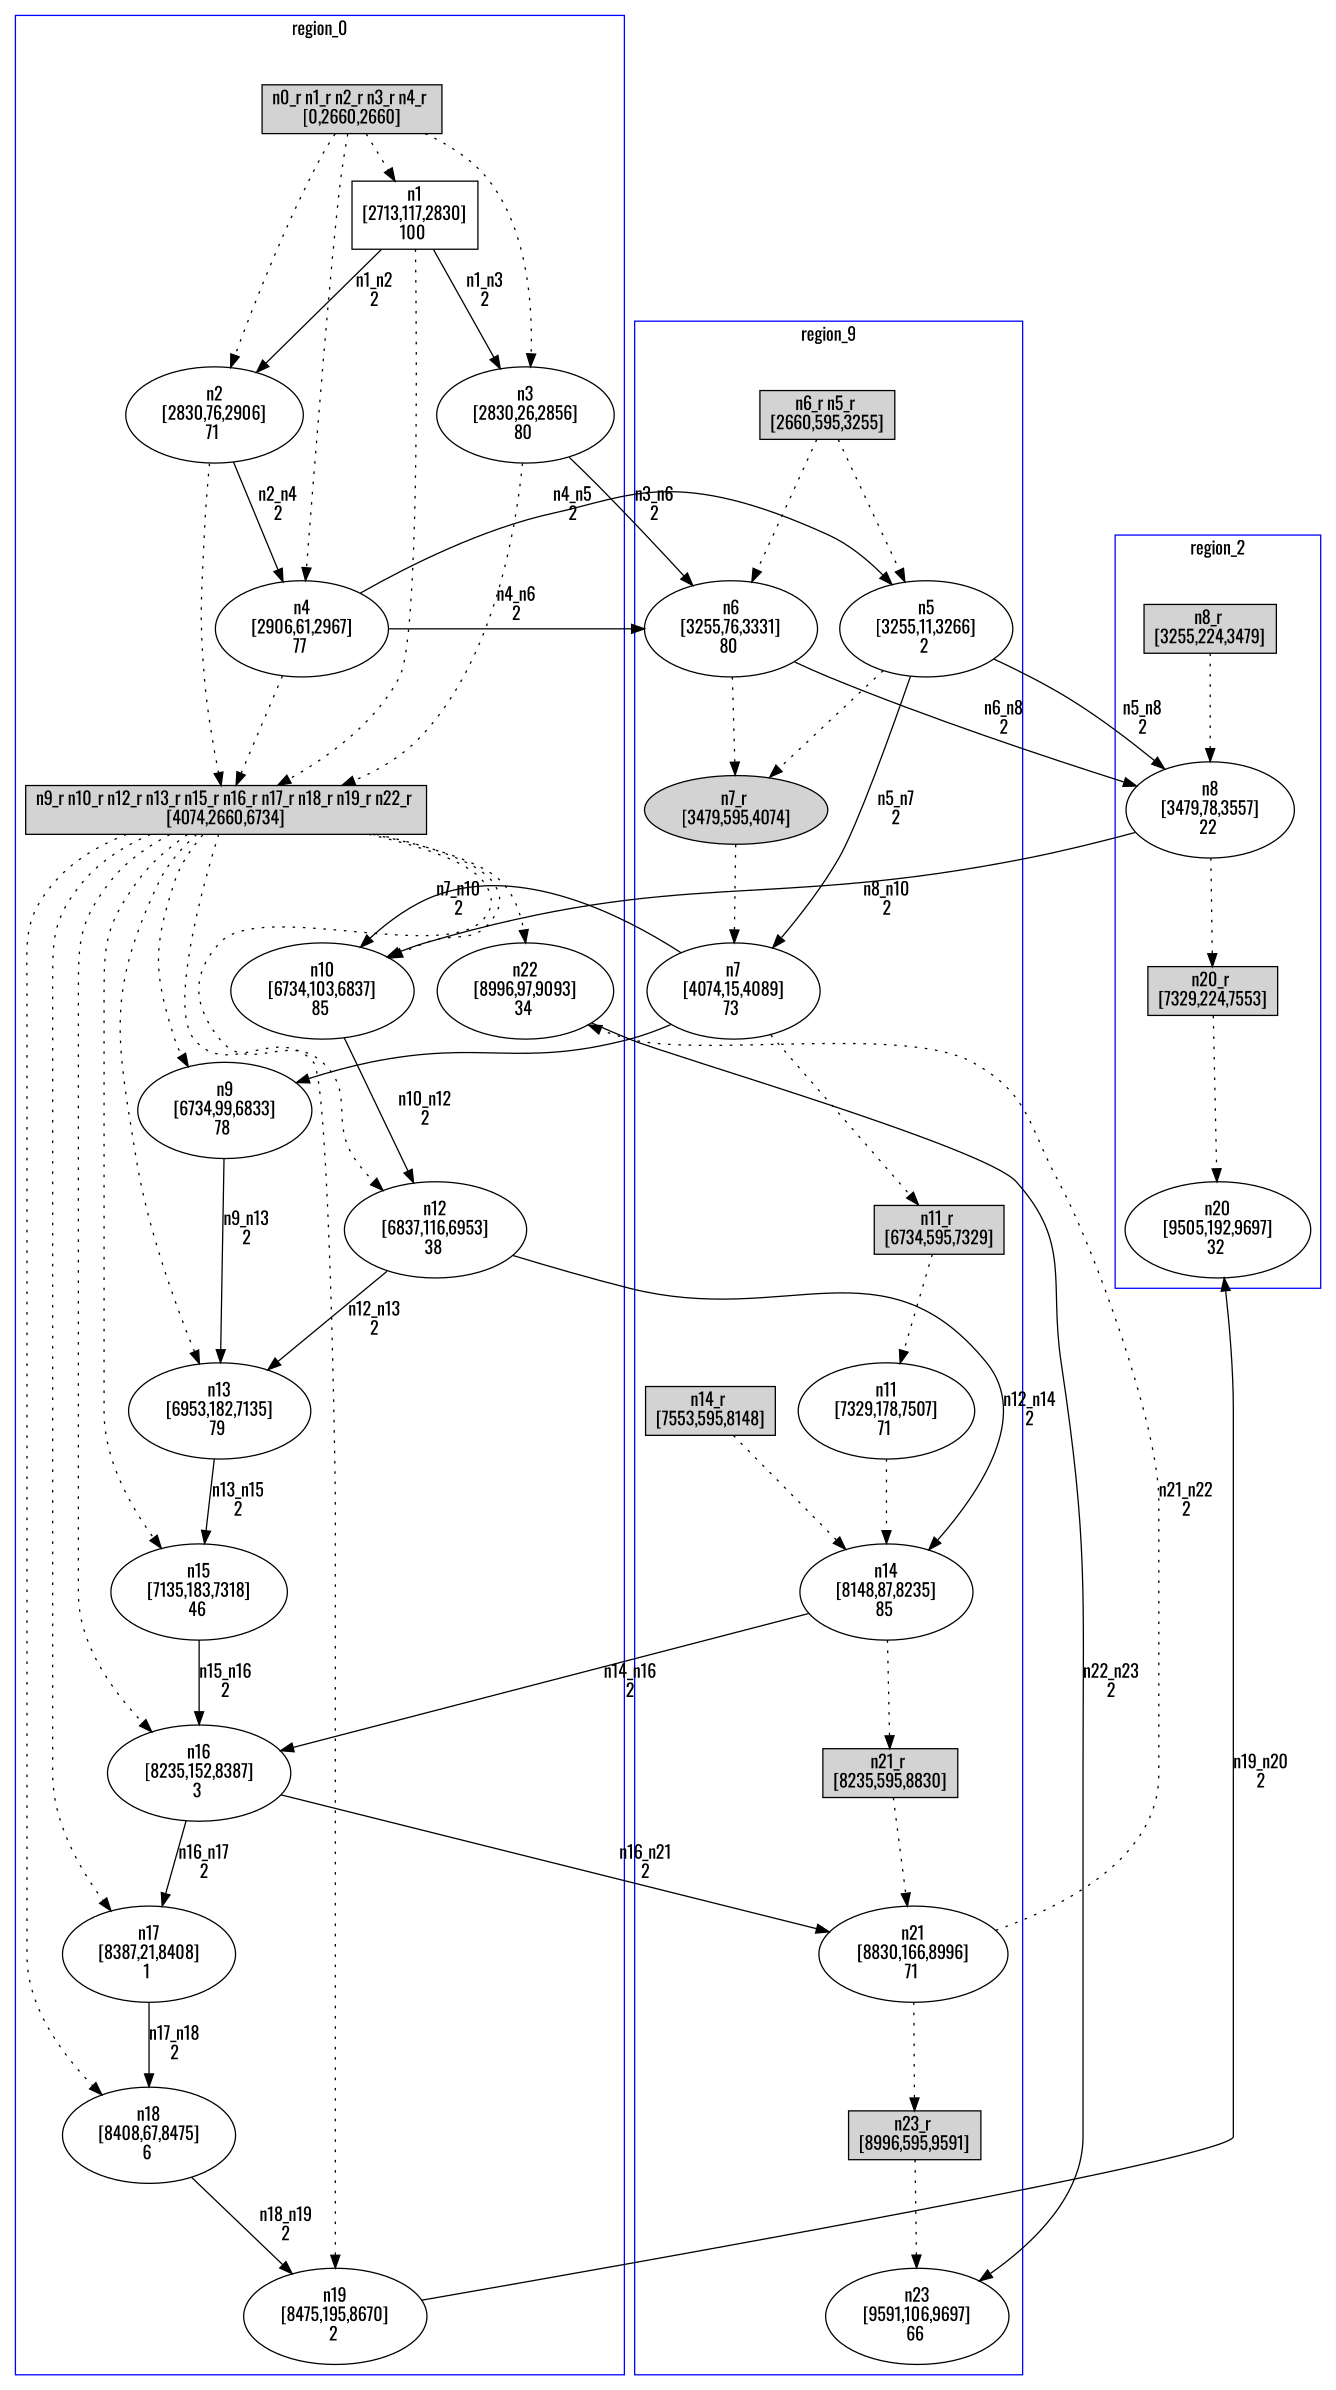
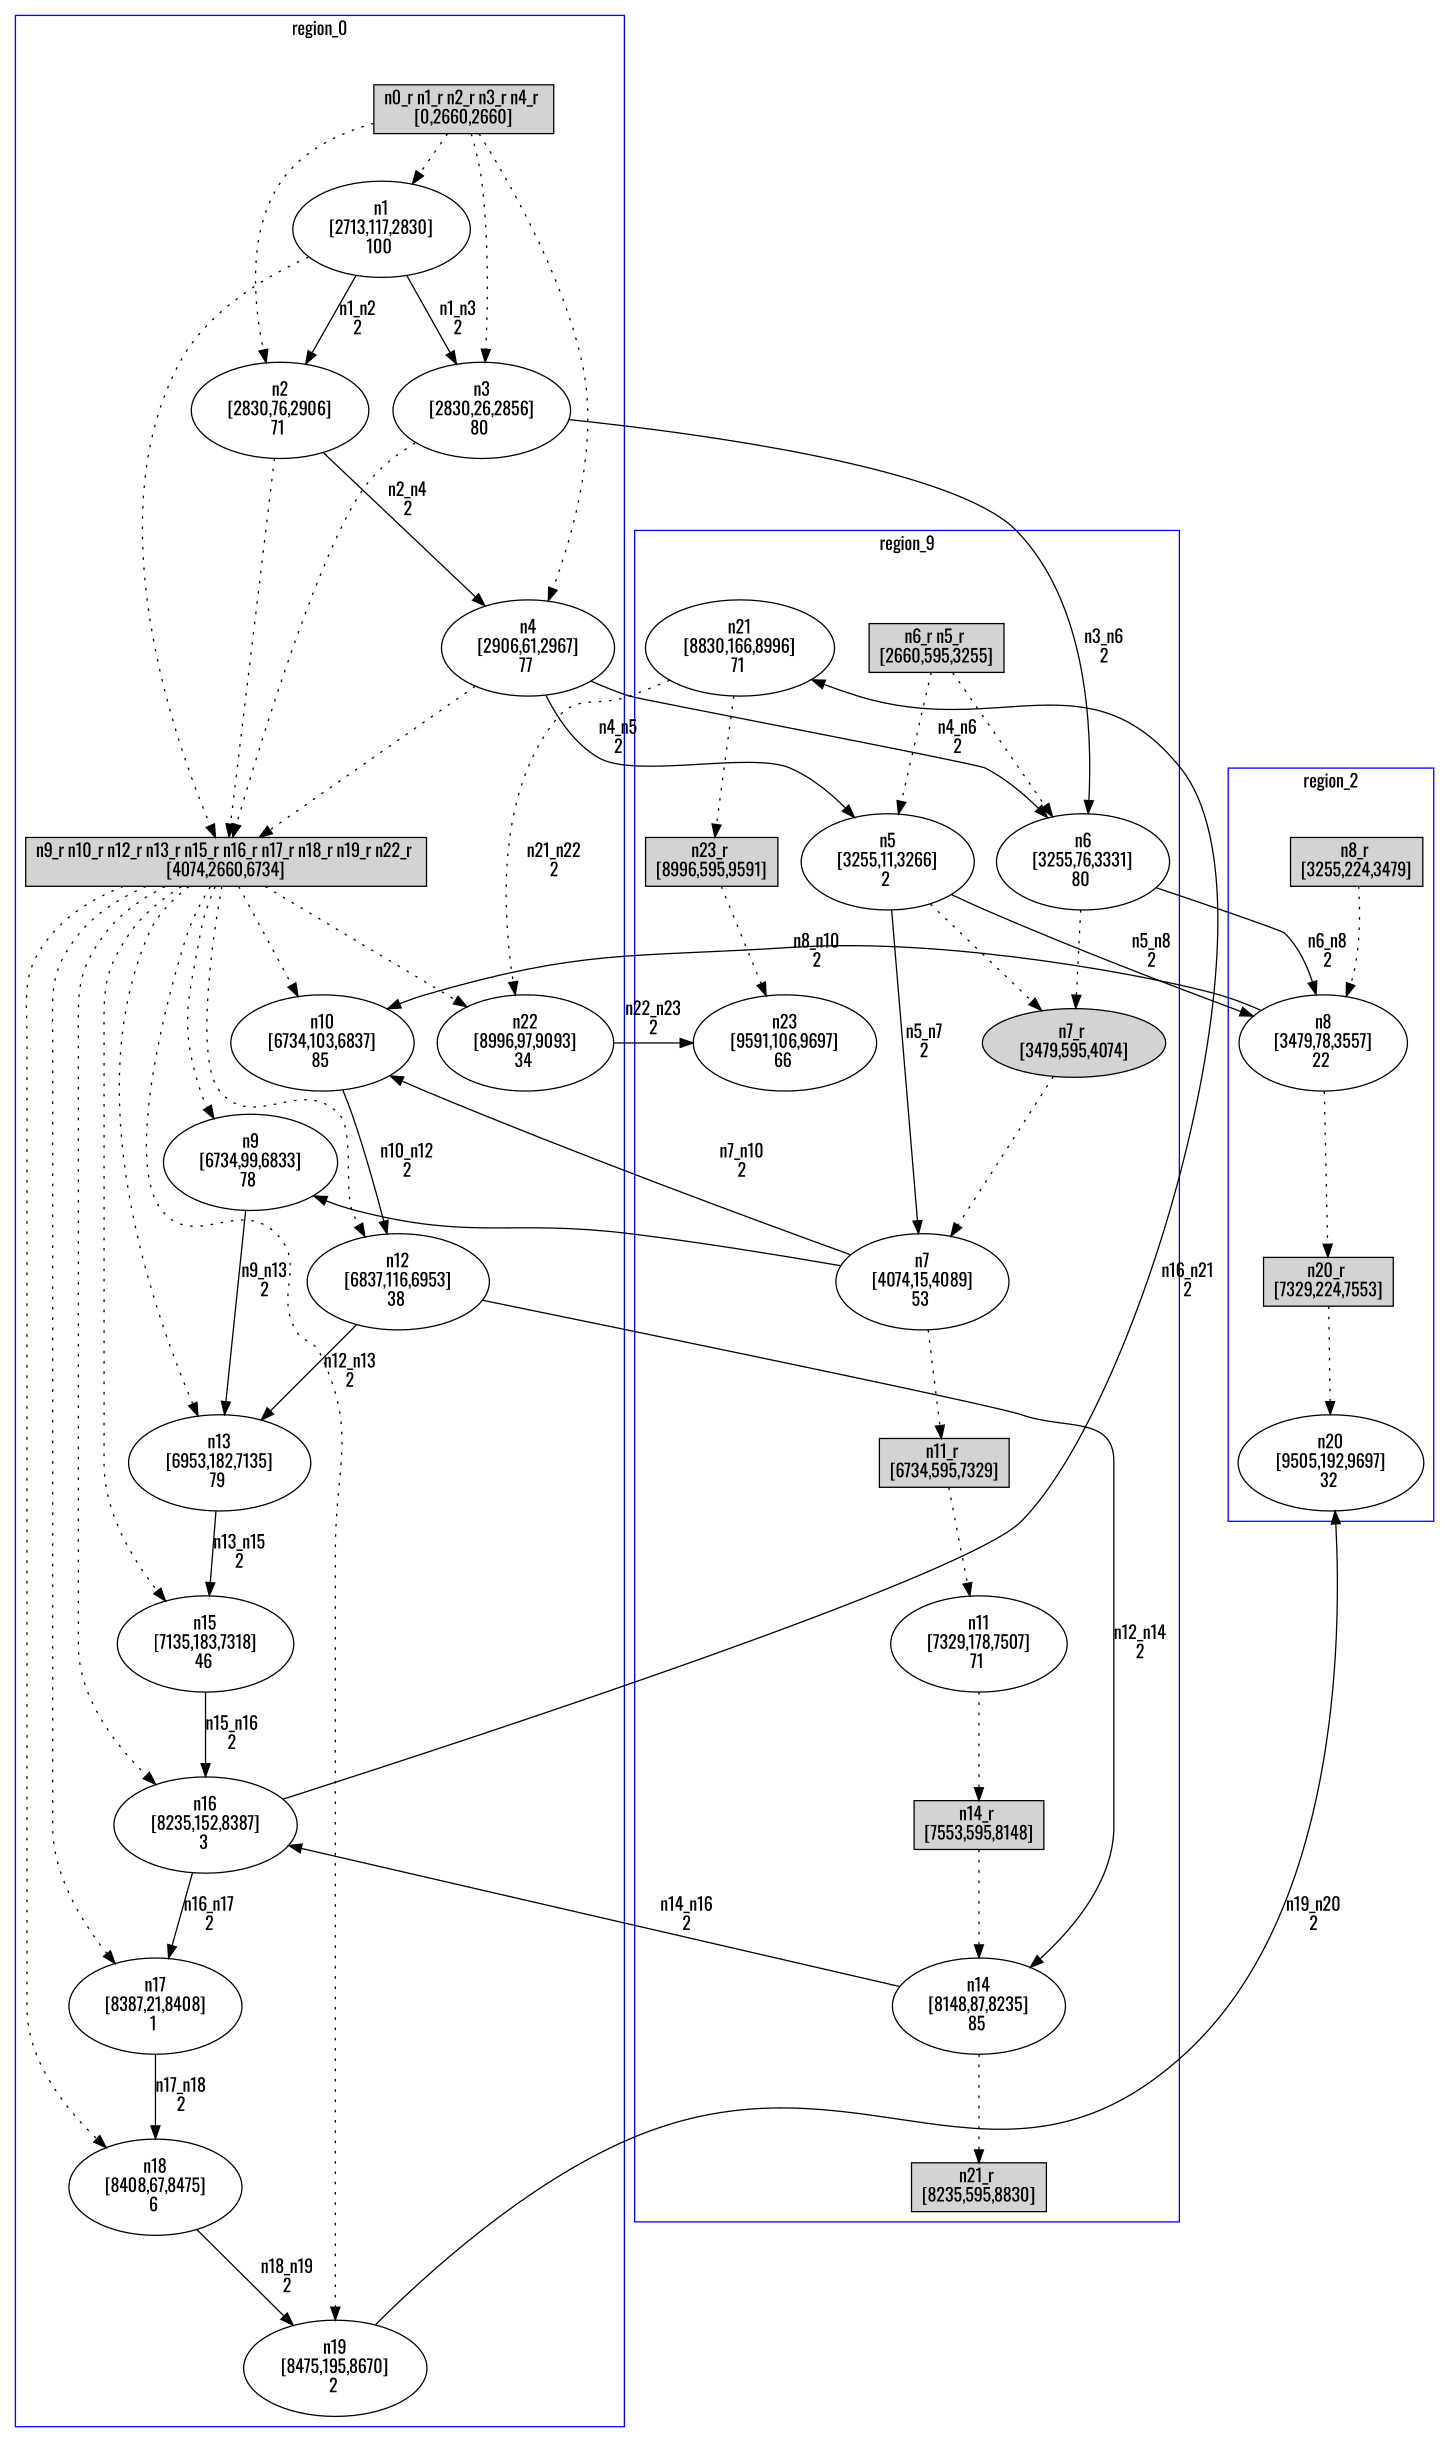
node "n1 [2713,117,2830] 100": shape box -> ellipse
node "n7 [4074,15,4089] 73": label "n7 [4074,15,4089] 73" -> "n7 [4074,15,4089] 53"
edge "n11 [7329,178,7507] 71" -> "n14 [8148,87,8235] 85": now "n11 [7329,178,7507] 71" -> "n14_r [7553,595,8148]"
edge "n21_r [8235,595,8830]" -> "n21 [8830,166,8996] 71": removed
